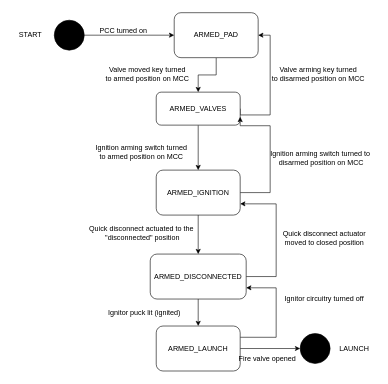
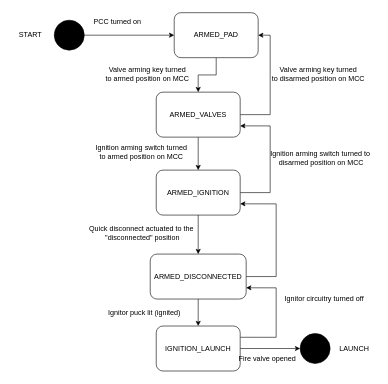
node "PCC turned on": moved (123, 31) -> (117, 22)
node "Valve moved key turned to armed position on MCC": label "Valve moved key turned to armed position on MCC" -> "Valve arming key turned to armed position on MCC"
node "ARMED_VALVES": size 84x33 -> 84x45
node "Quick disconnect actuator moved to closed position": removed
node "ARMED_LAUNCH": label "ARMED_LAUNCH" -> "IGNITION_LAUNCH"
